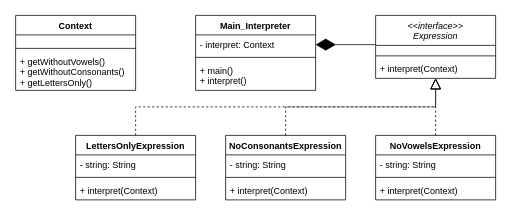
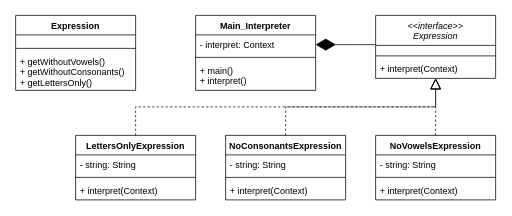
node "Context": label "Context" -> "Expression"
